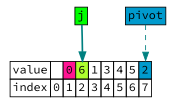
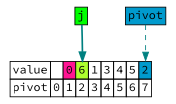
node "value": text "index" -> "pivot"
